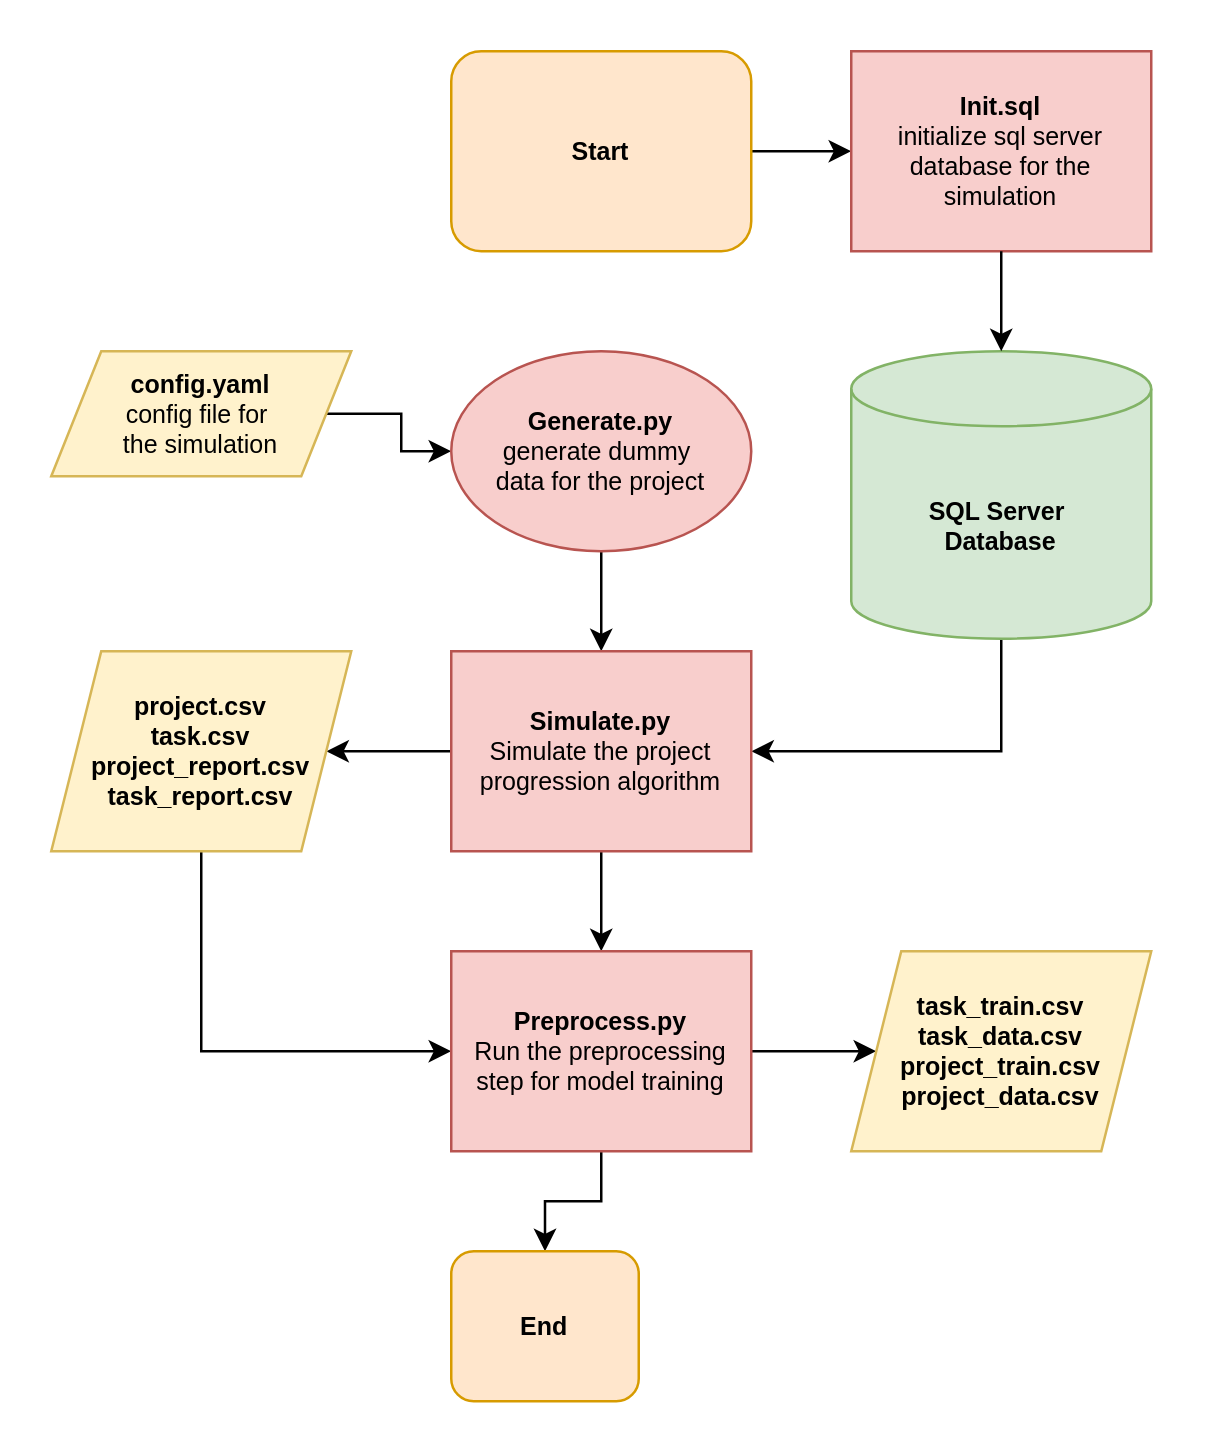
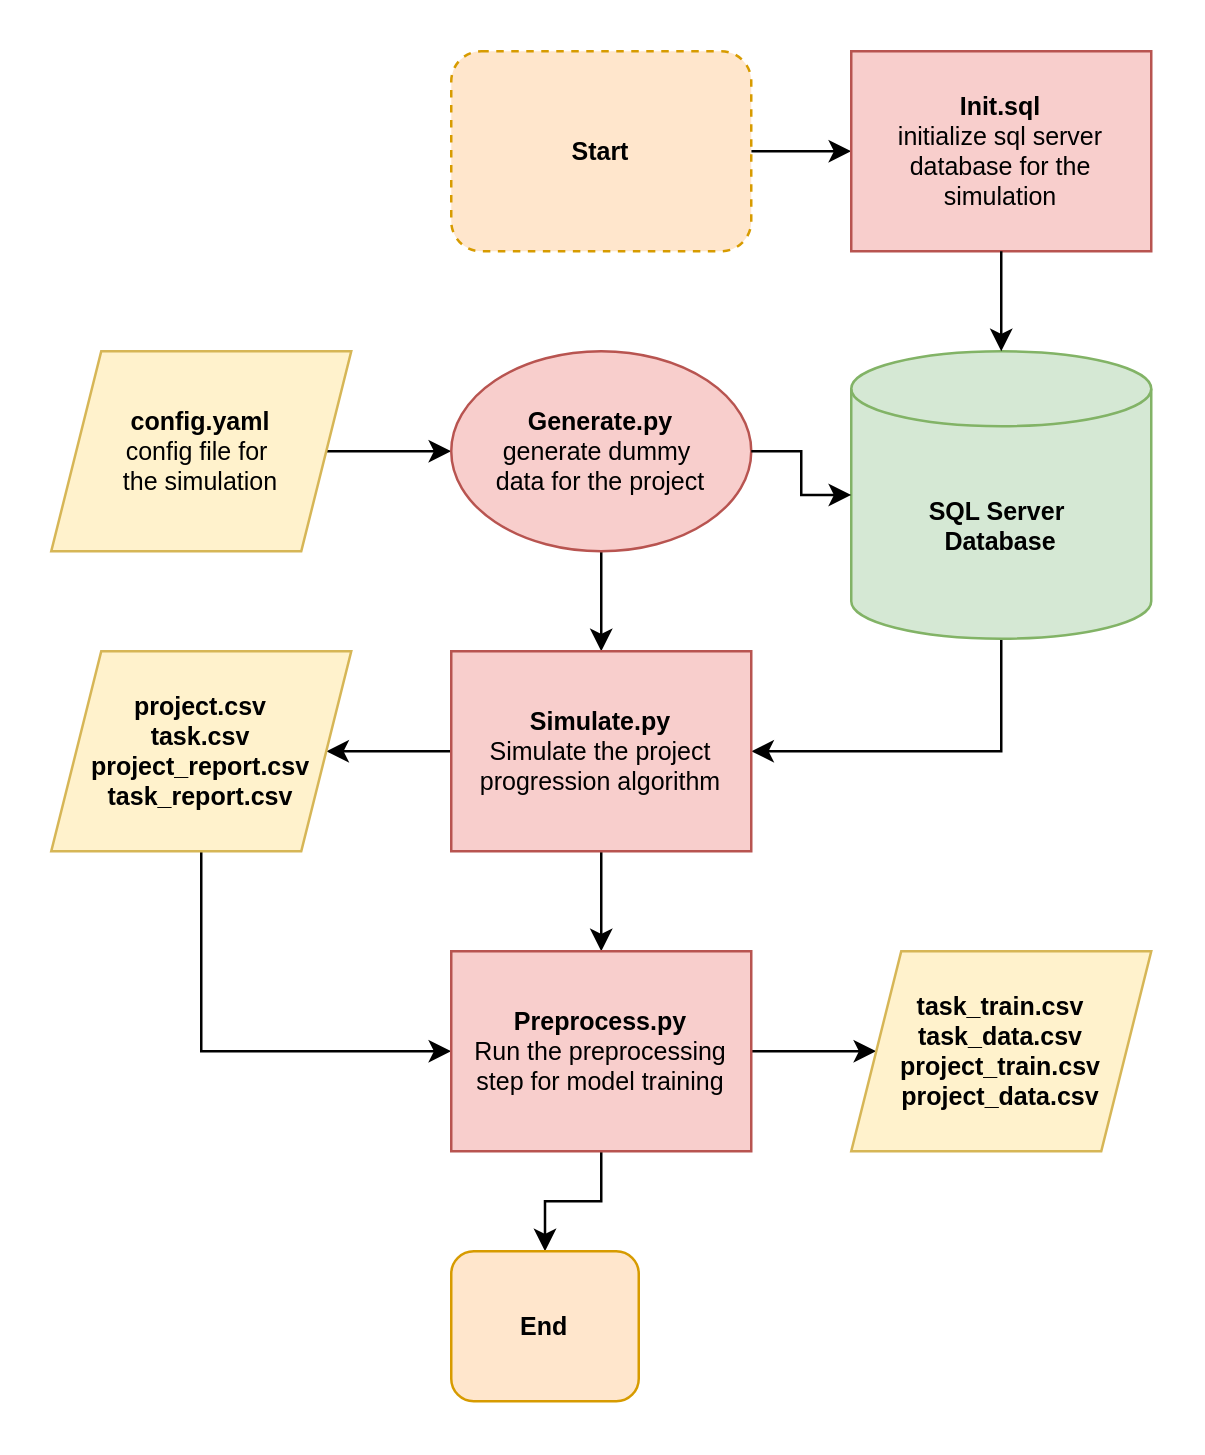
node "Start": style solid -> dashed
node "config.yaml config file for the simulation": size 300x125 -> 300x200
edge "Generate.py generate dummy data for the project" -> "SQL Server Database": added
